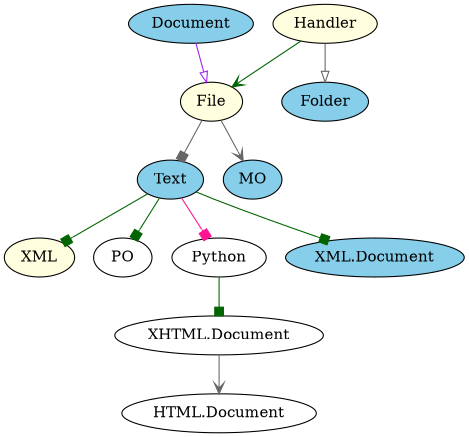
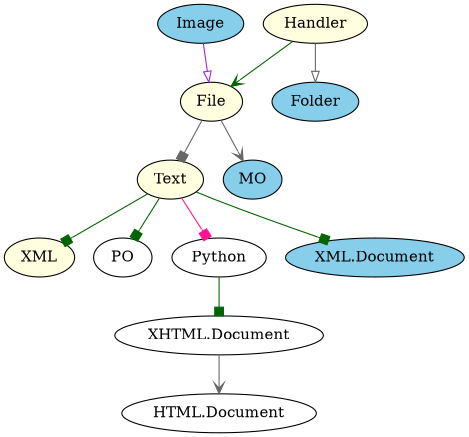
node "Document": label "Document" -> "Image"
node "Text": fillcolor skyblue -> lightyellow
